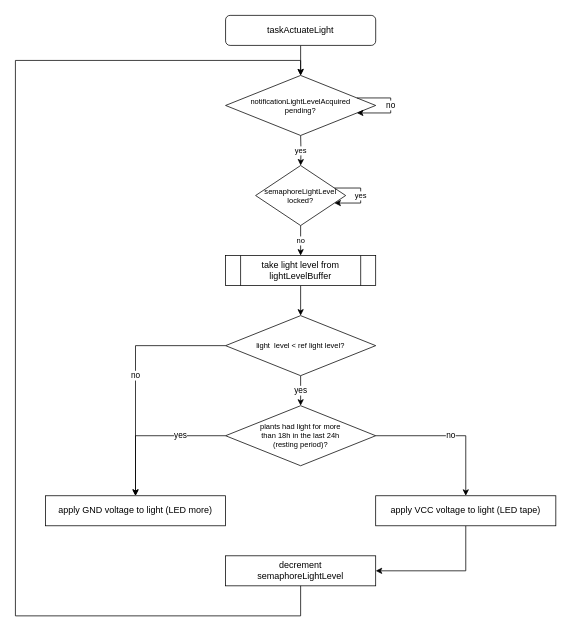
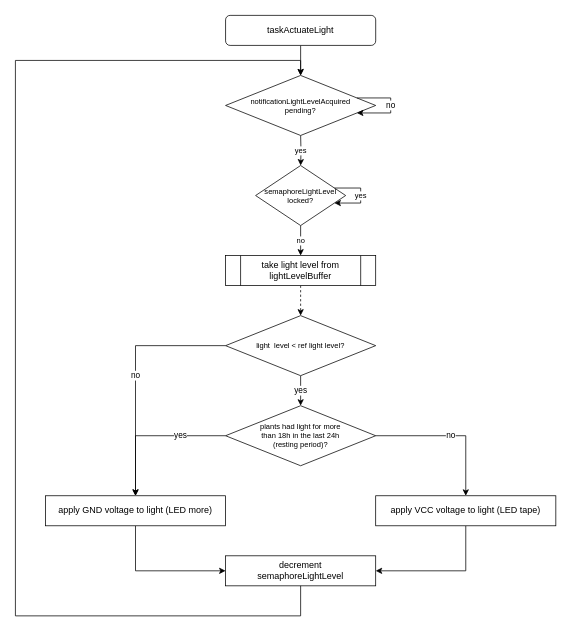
edge "take light level from lightLevelBuffer" -> "light level < ref light level?": style solid -> dashed
edge "apply GND voltage to light (LED more)" -> "decrement semaphoreLightLevel": added
